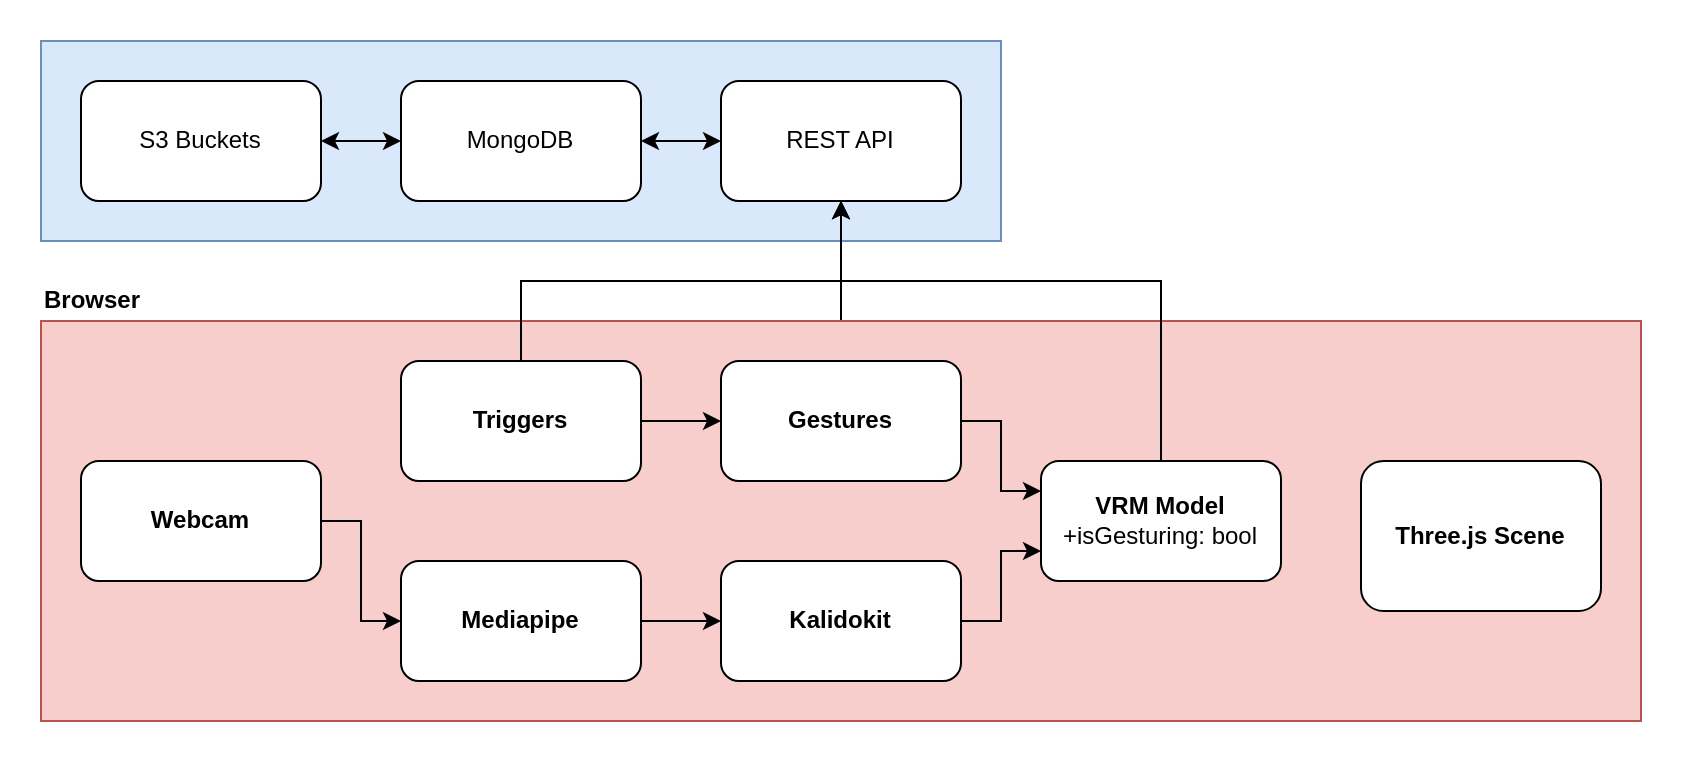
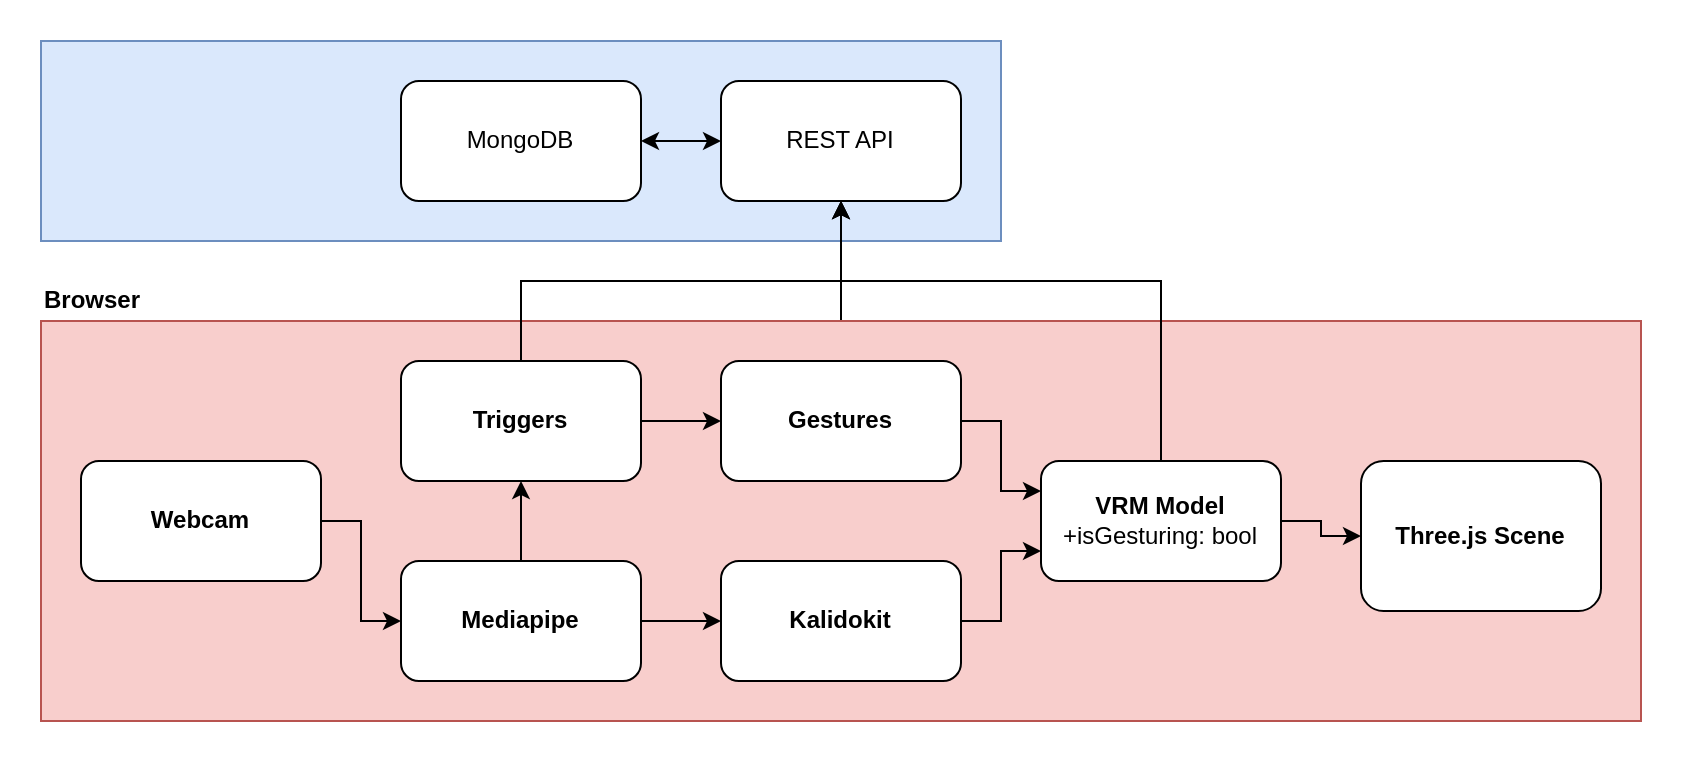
node "S3 Buckets": removed
edge "S3 Buckets" -- "MongoDB": removed
edge "VRM Model +isGesturing: bool" -> "Three.js Scene": added
edge "Mediapipe" -> "Triggers": added
